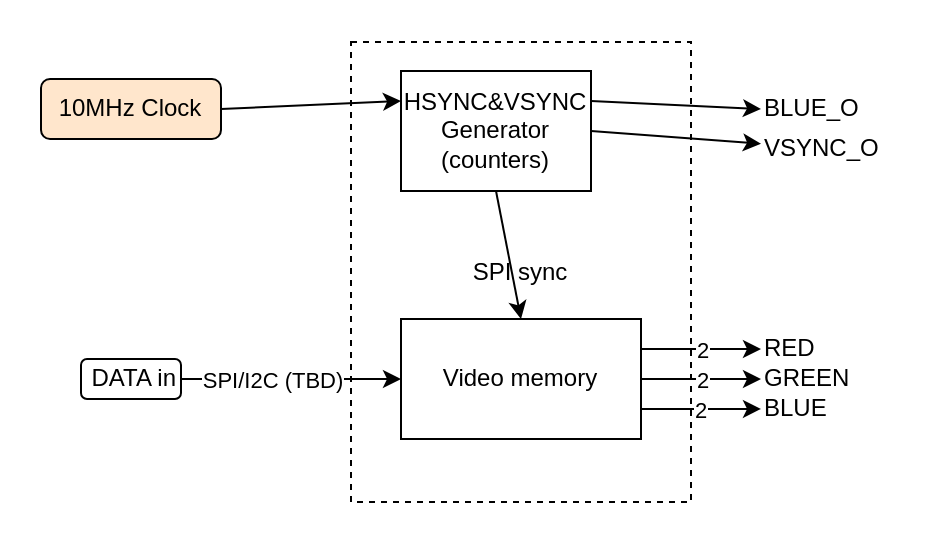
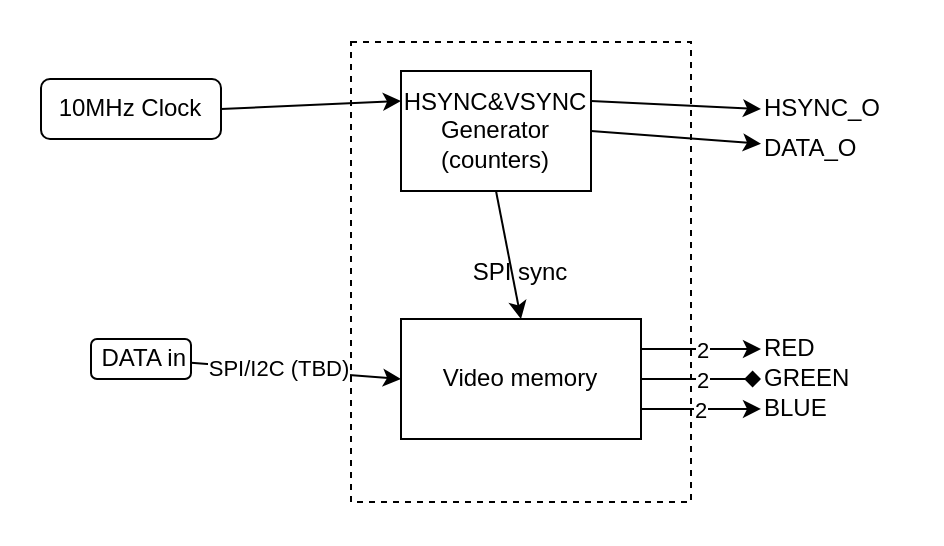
node "10MHz Clock": fillcolor #ffe6cc -> #ffffff
node "BLUE_O": label "BLUE_O" -> "HSYNC_O"
node "VSYNC_O": label "VSYNC_O" -> "DATA_O"
node "DATA in": moved (131, 379) -> (141, 359)
edge "Video memory" -> "GREEN": arrowhead classic -> diamond
